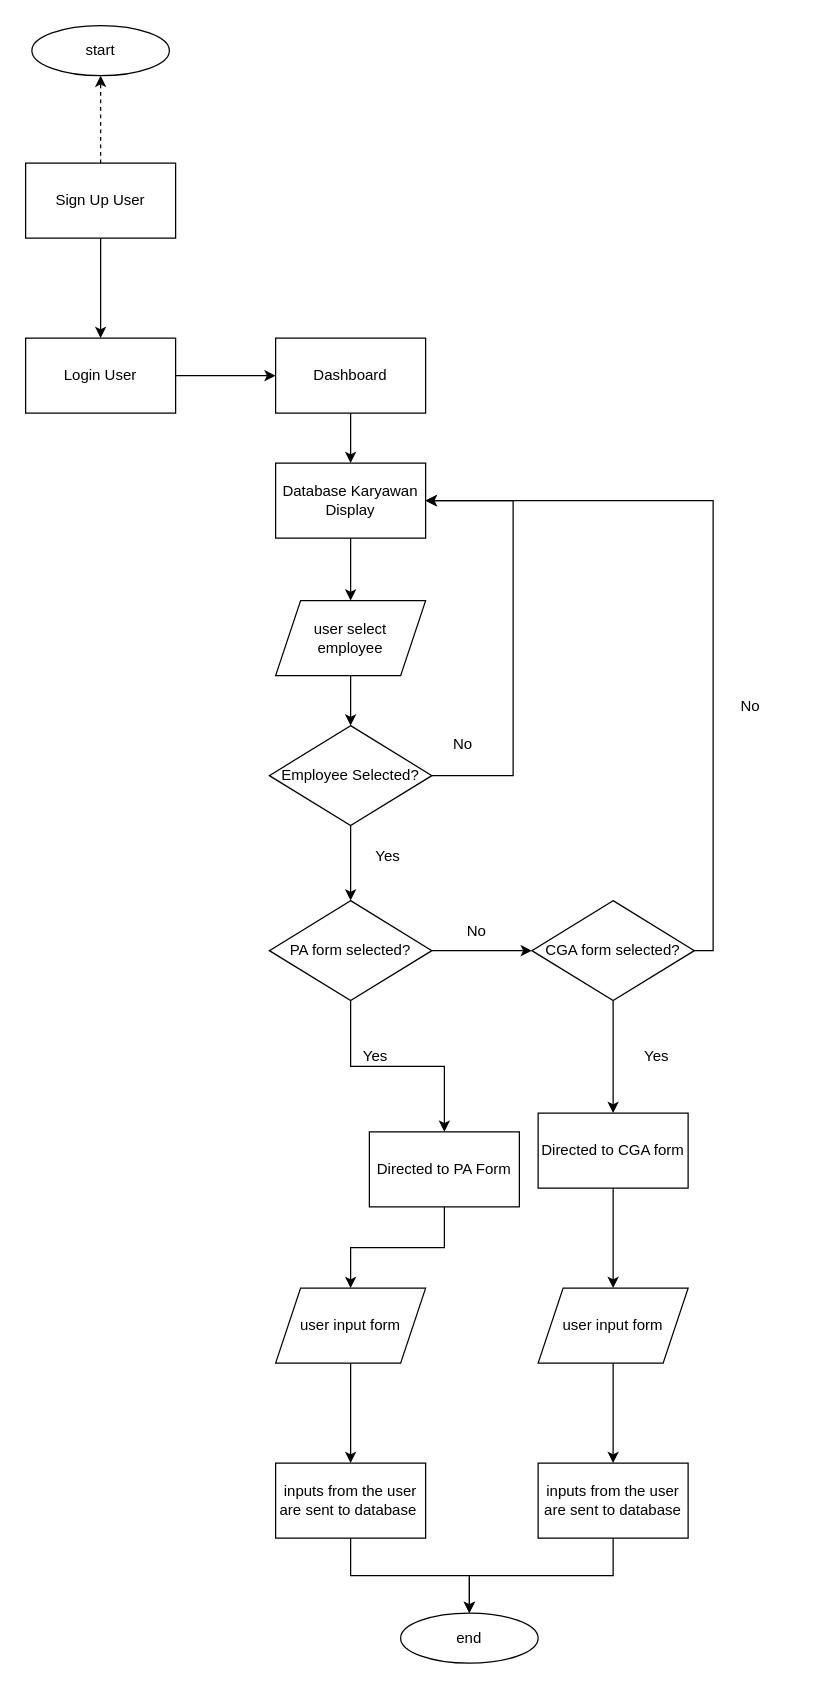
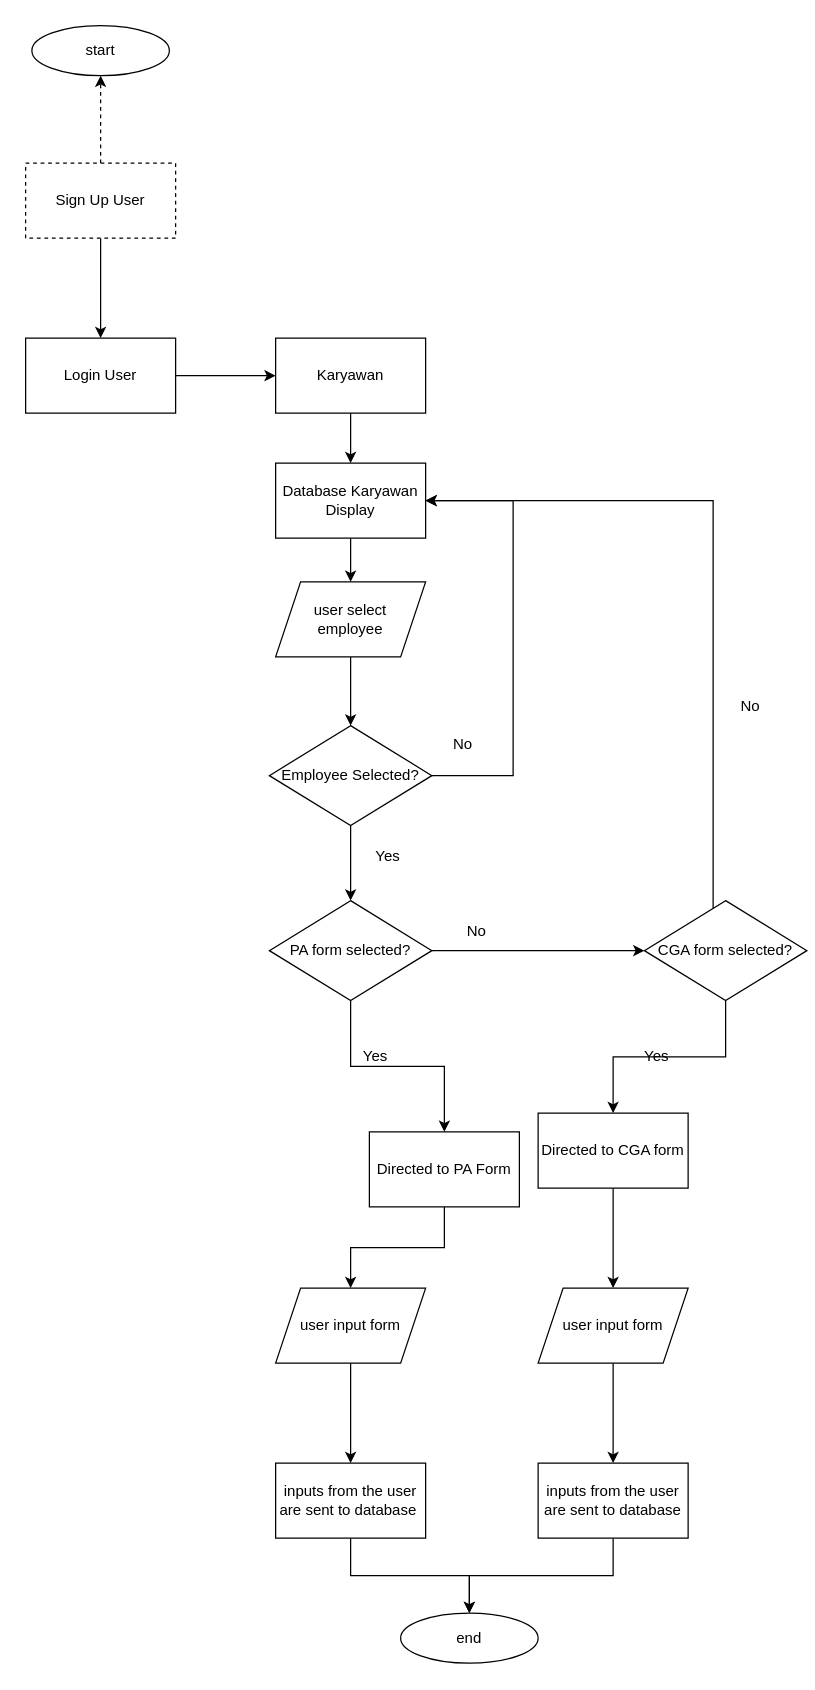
node "Sign Up User": style solid -> dashed
node "Dashboard": label "Dashboard" -> "Karyawan"
node "user select employee": moved (351, 638) -> (351, 619)
node "CGA form selected?": moved (613, 951) -> (726, 951)
